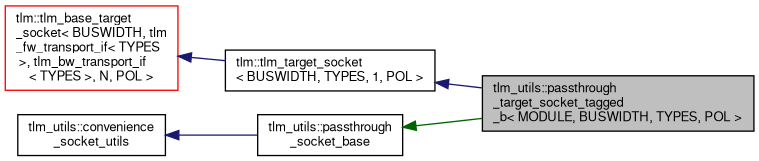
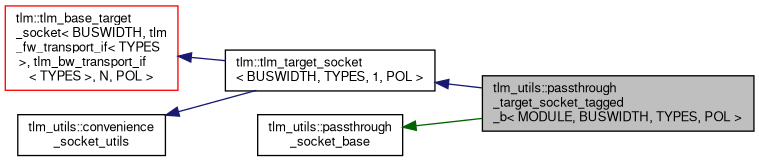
edge "tlm_utils::passthrough _socket_base" -> "tlm_utils::convenience _socket_utils": now "tlm::tlm_target_socket < BUSWIDTH, TYPES, 1, POL >" -> "tlm_utils::convenience _socket_utils"
